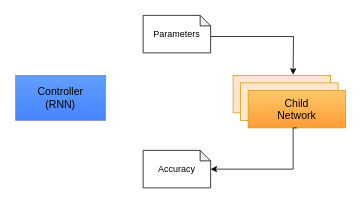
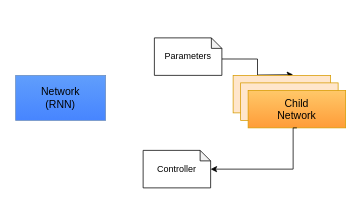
node "Parameters": moved (177, 34) -> (188, 57)
node "Controller(RNN)": label "Controller(RNN)" -> "Network(RNN)"
node "Accuracy": label "Accuracy" -> "Controller"
